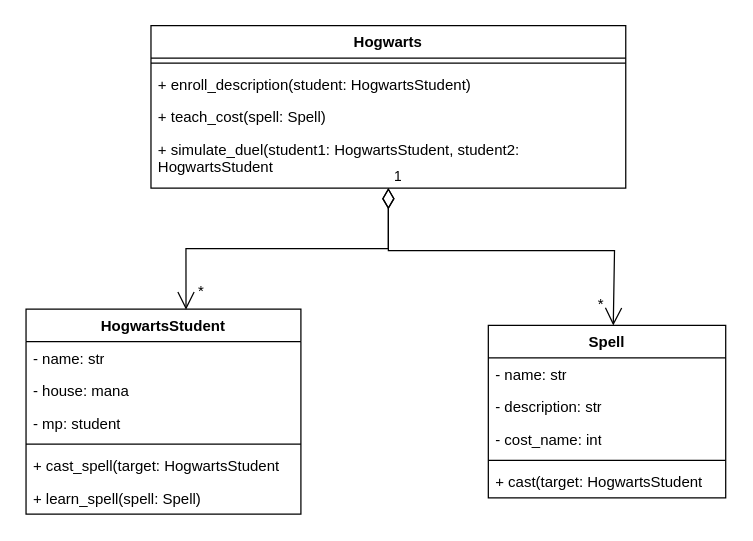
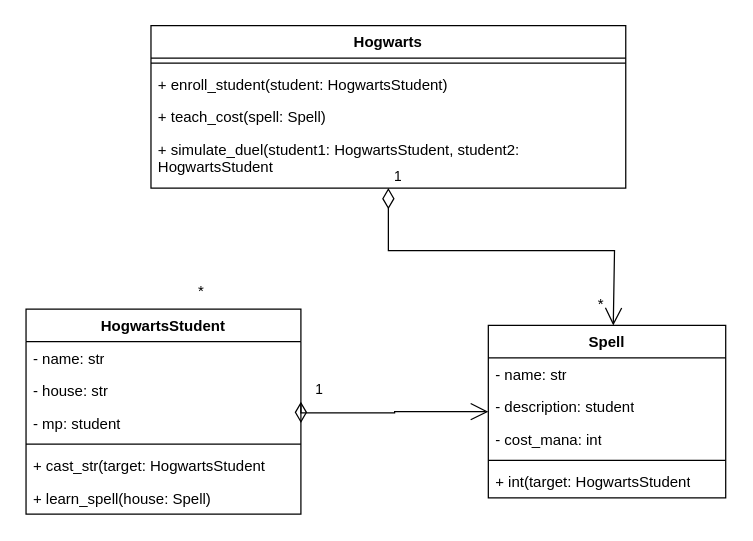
node "+ enroll_description(student: HogwartsStudent)": label "+ enroll_description(student: HogwartsStudent)" -> "+ enroll_student(student: HogwartsStudent)"
edge "Hogwarts" -- "HogwartsStudent": removed, label "1"
node "- house: mana": label "- house: mana" -> "- house: str"
node "- description: str": label "- description: str" -> "- description: student"
edge "Spell" -- "- mp: student": added, label "1"
node "- cost_name: int": label "- cost_name: int" -> "- cost_mana: int"
node "+ cast_spell(target: HogwartsStudent": label "+ cast_spell(target: HogwartsStudent" -> "+ cast_str(target: HogwartsStudent"
node "+ cast(target: HogwartsStudent": label "+ cast(target: HogwartsStudent" -> "+ int(target: HogwartsStudent"
node "+ learn_spell(spell: Spell)": label "+ learn_spell(spell: Spell)" -> "+ learn_spell(house: Spell)"
